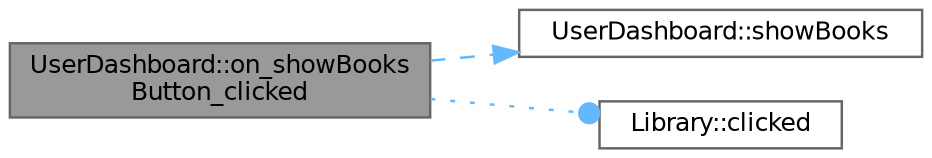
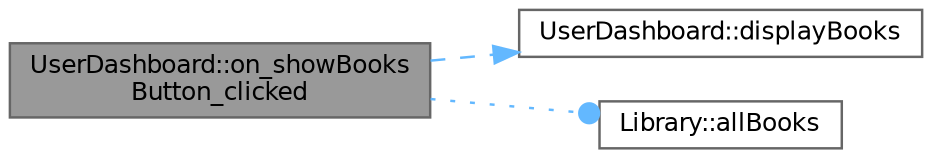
node "UserDashboard::showBooks": label "UserDashboard::showBooks" -> "UserDashboard::displayBooks"
node "Library::clicked": label "Library::clicked" -> "Library::allBooks"
